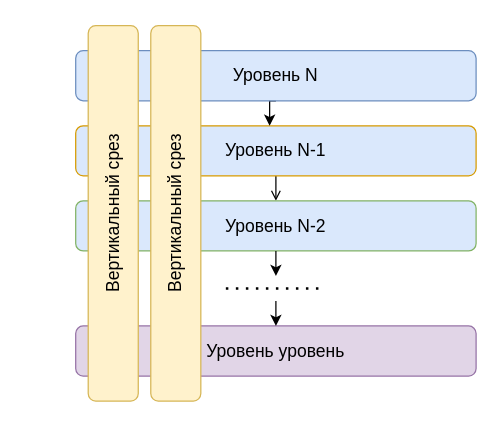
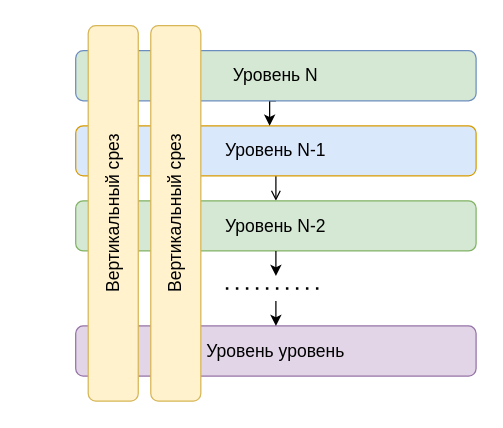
node "Уровень N": fillcolor #dae8fc -> #d5e8d4
node "Уровень N-2": fillcolor #dae8fc -> #d5e8d4
